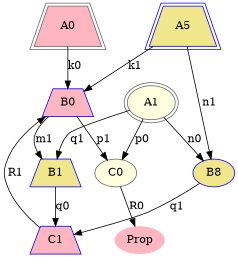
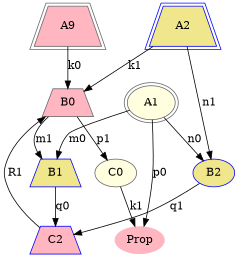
node "A0": label "A0" -> "A9"
node "A5": label "A5" -> "A2"
node "B0": color blue -> gray40
edge "A1" -> "C0": now "A1" -> "Prop"
edge "A1" -> "B1": label "q1" -> "m0"
node "B8": label "B8" -> "B2"
edge "C0" -> "Prop": label "R0" -> "k1"
node "C1": label "C1" -> "C2"
